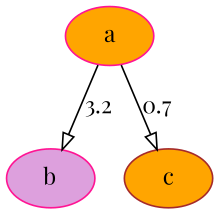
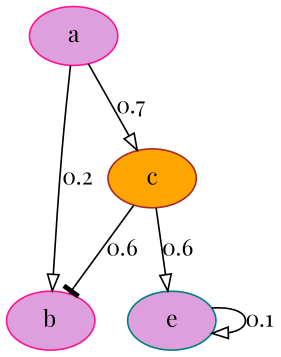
node "a": fillcolor orange -> plum
edge "a" -> "b": label "3.2" -> "0.2"
edge "c" -> "b": added, label "0.6"
node "e": added
